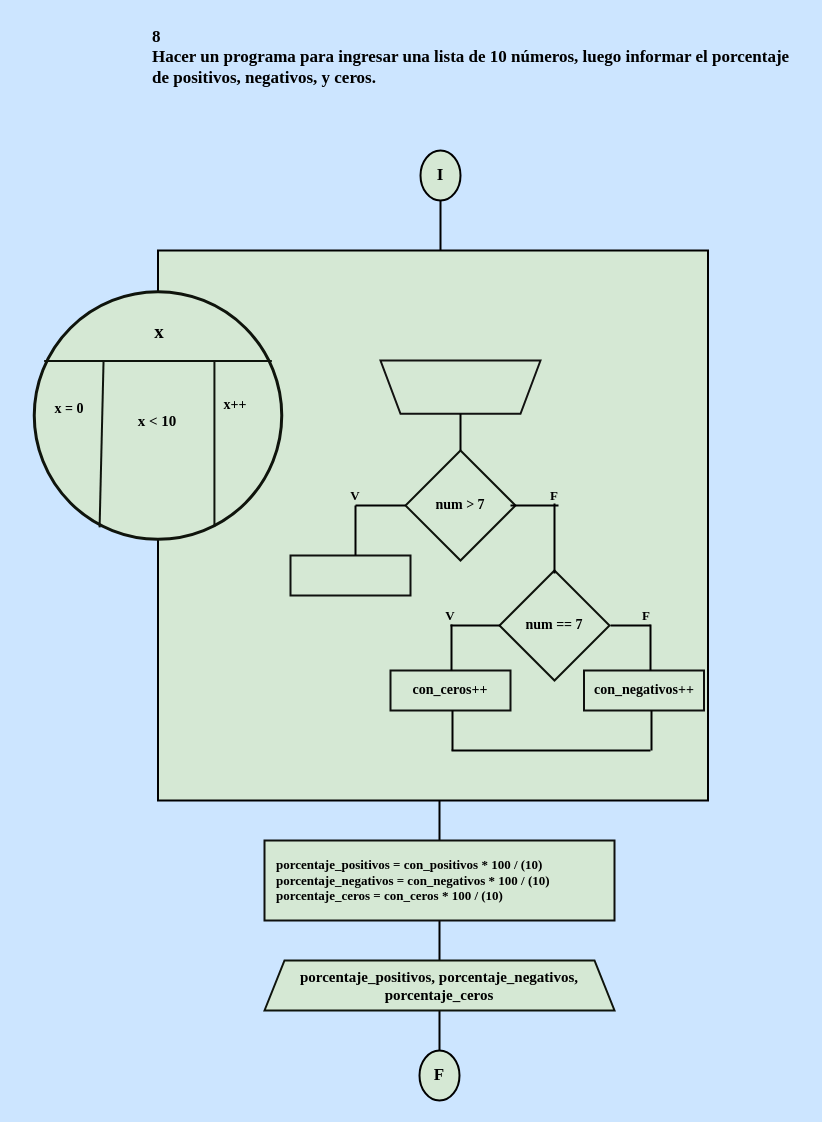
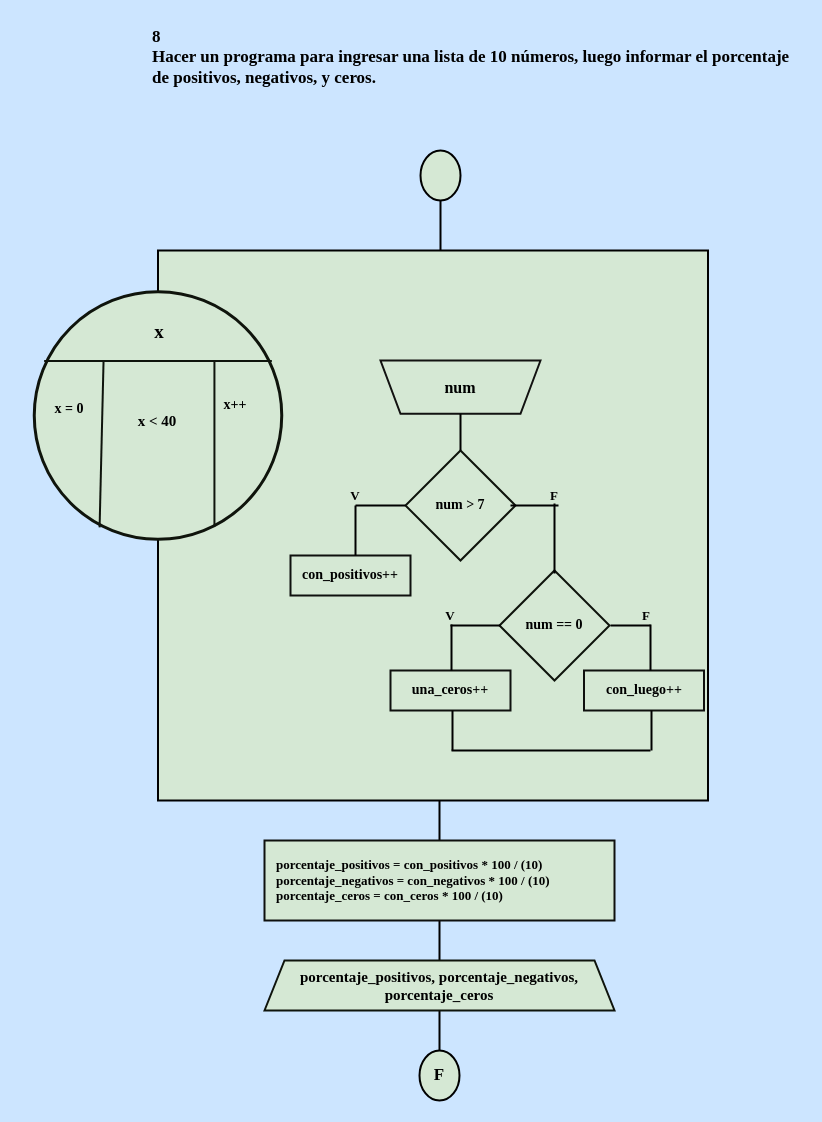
node "I": removed
node "num": added
node "x < 10": label "x < 10" -> "x < 40"
node "con_positivos++": added
node "num == 7": label "num == 7" -> "num == 0"
node "con_ceros++": label "con_ceros++" -> "una_ceros++"
node "con_negativos++": label "con_negativos++" -> "con_luego++"
